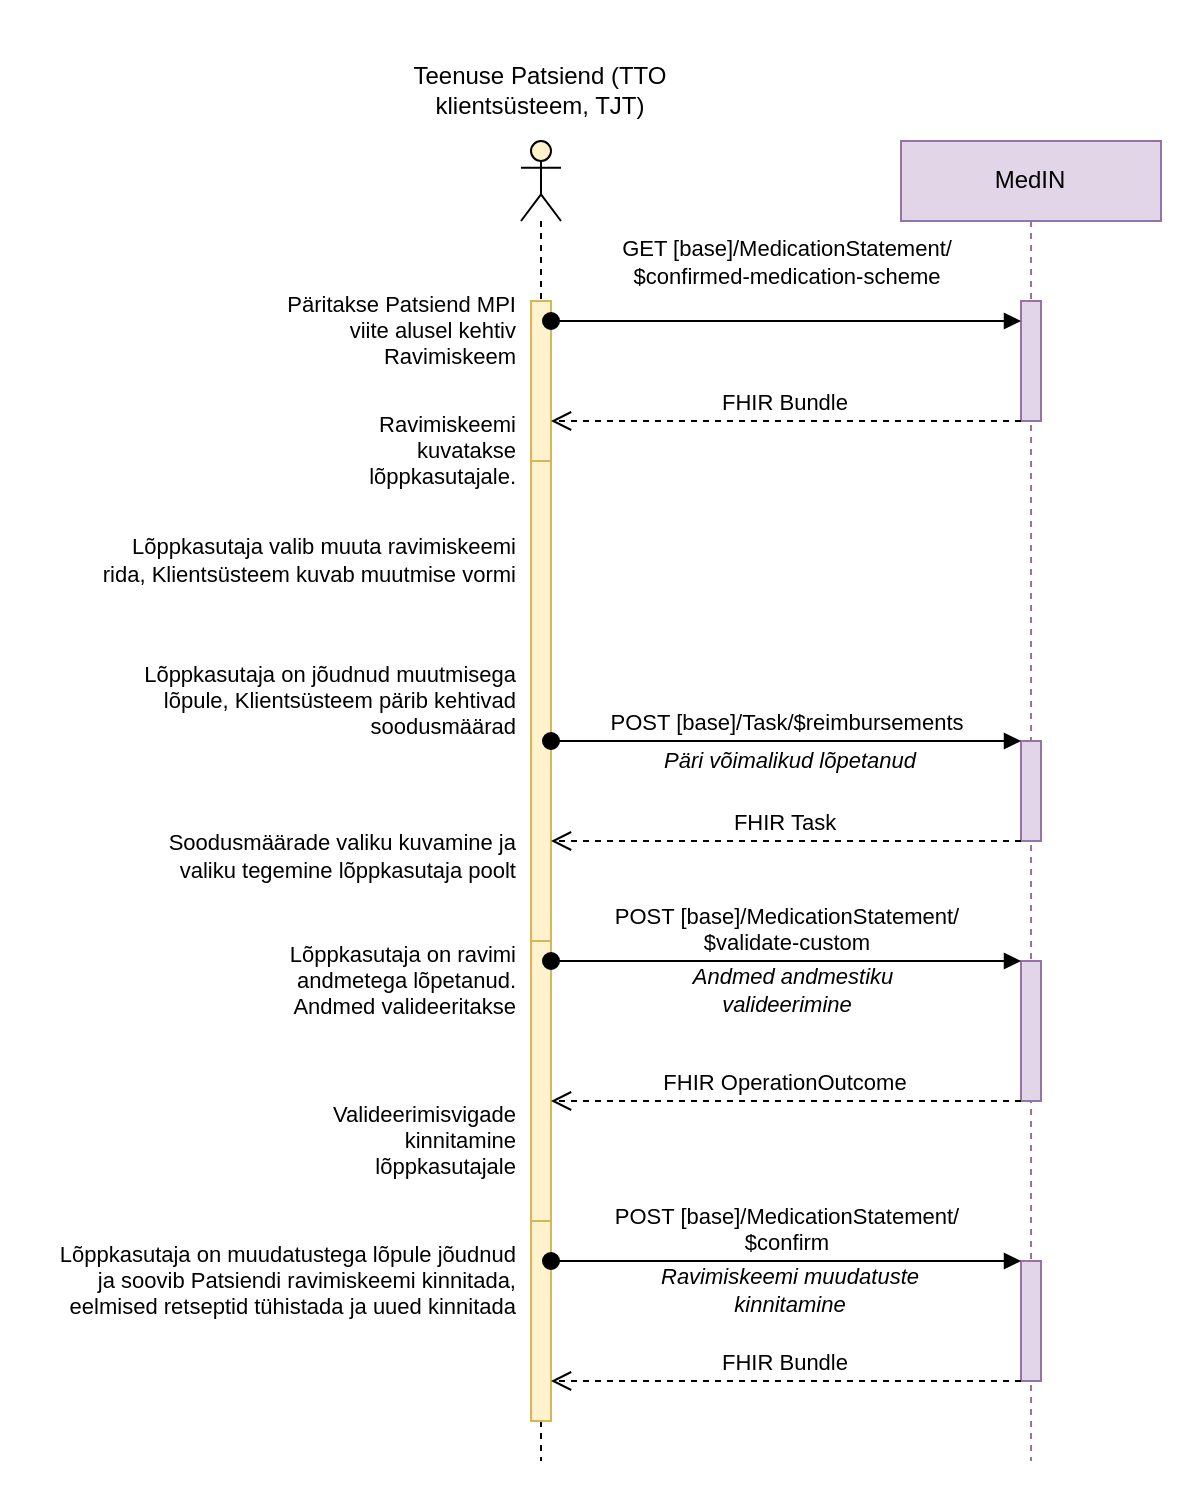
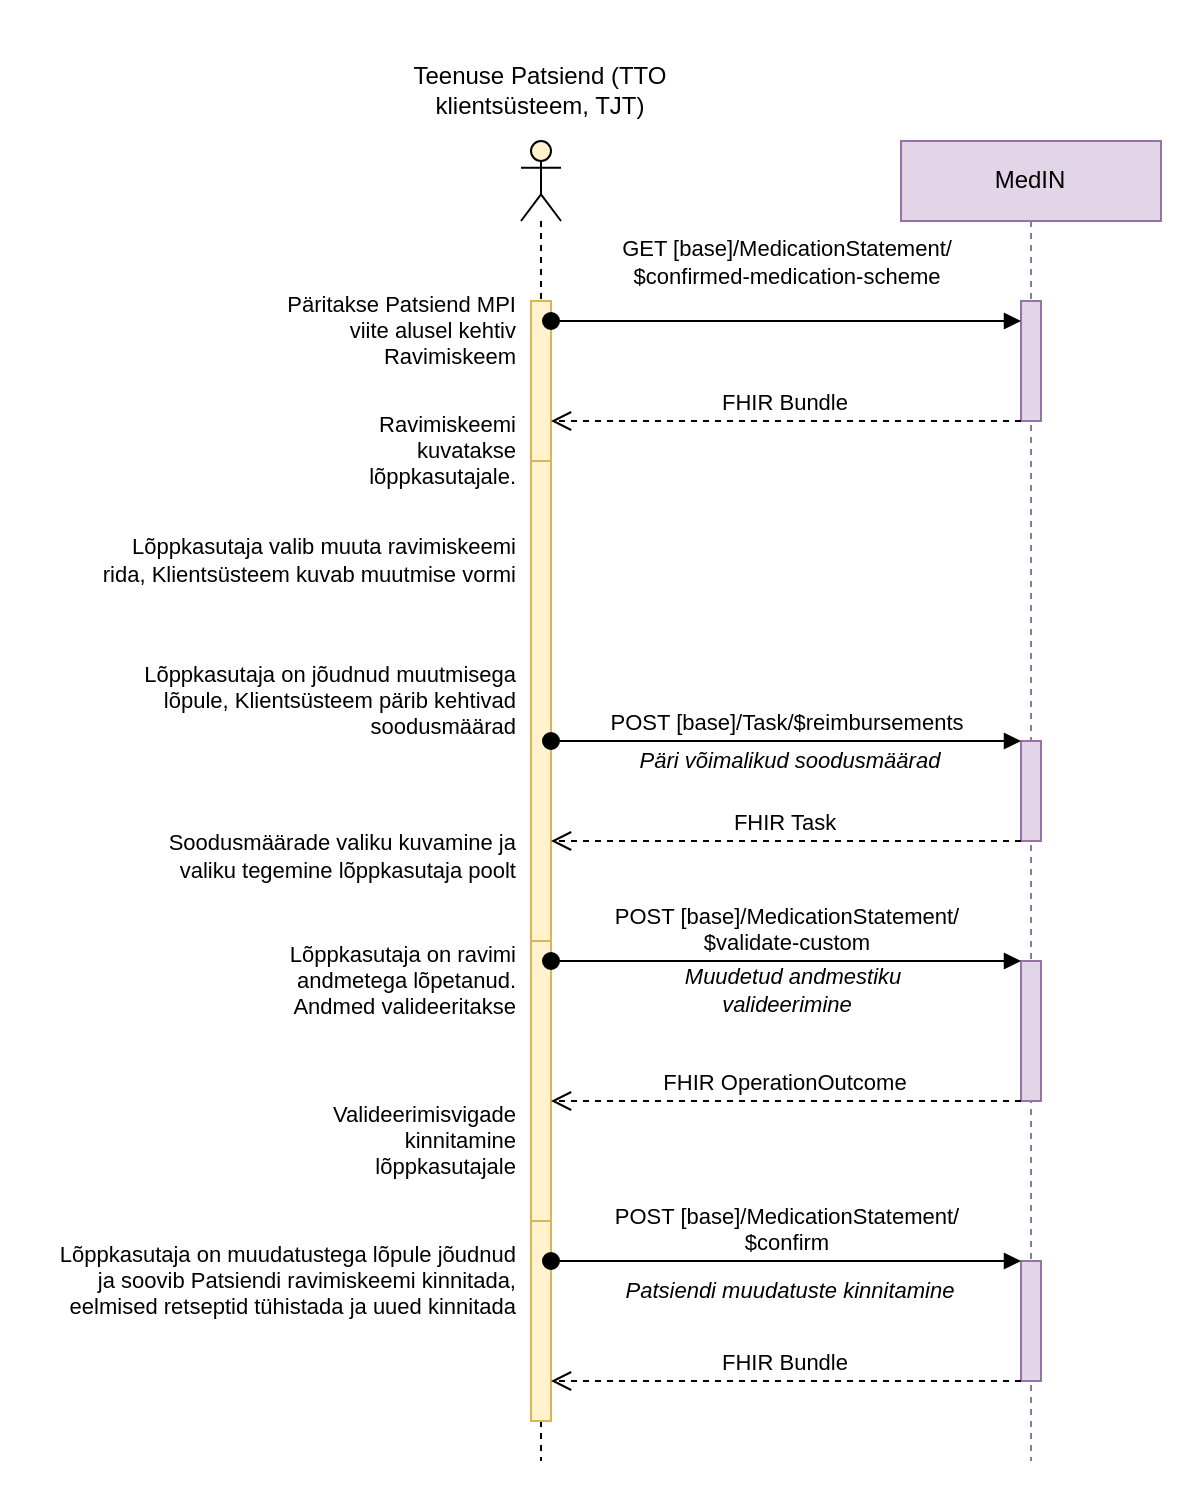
node "Päri võimalikud lõpetanud": label "Päri võimalikud lõpetanud" -> "Päri võimalikud soodusmäärad"
node "Andmed andmestiku valideerimine": label "Andmed andmestiku valideerimine" -> "Muudetud andmestiku valideerimine"
node "Ravimiskeemi muudatuste kinnitamine": label "Ravimiskeemi muudatuste kinnitamine" -> "Patsiendi muudatuste kinnitamine"
